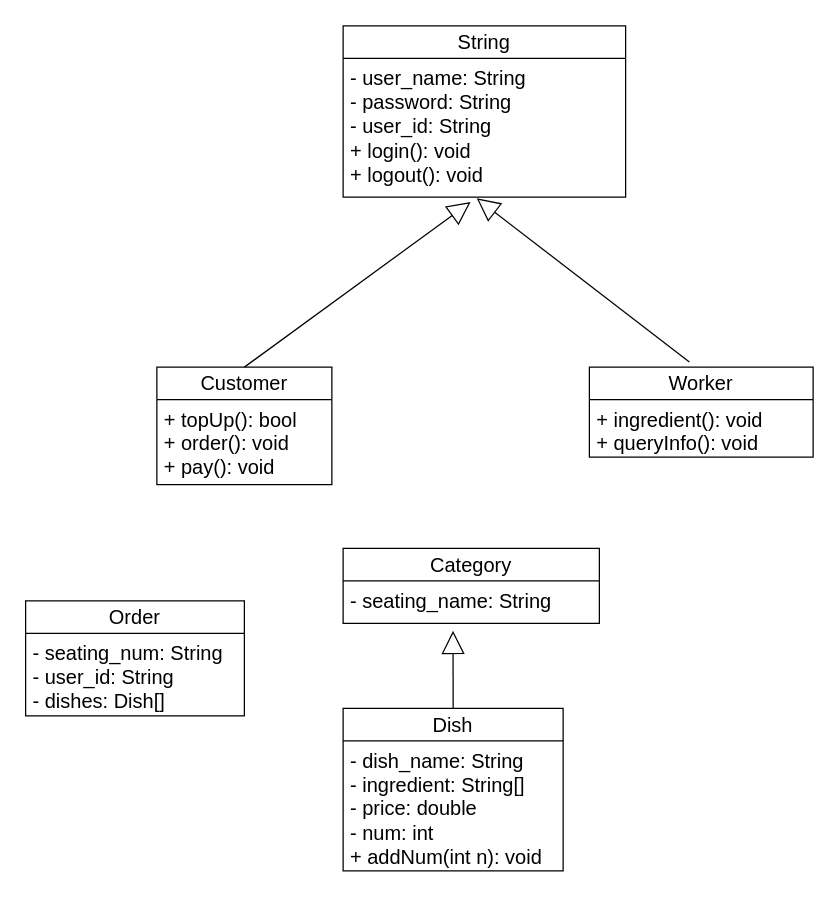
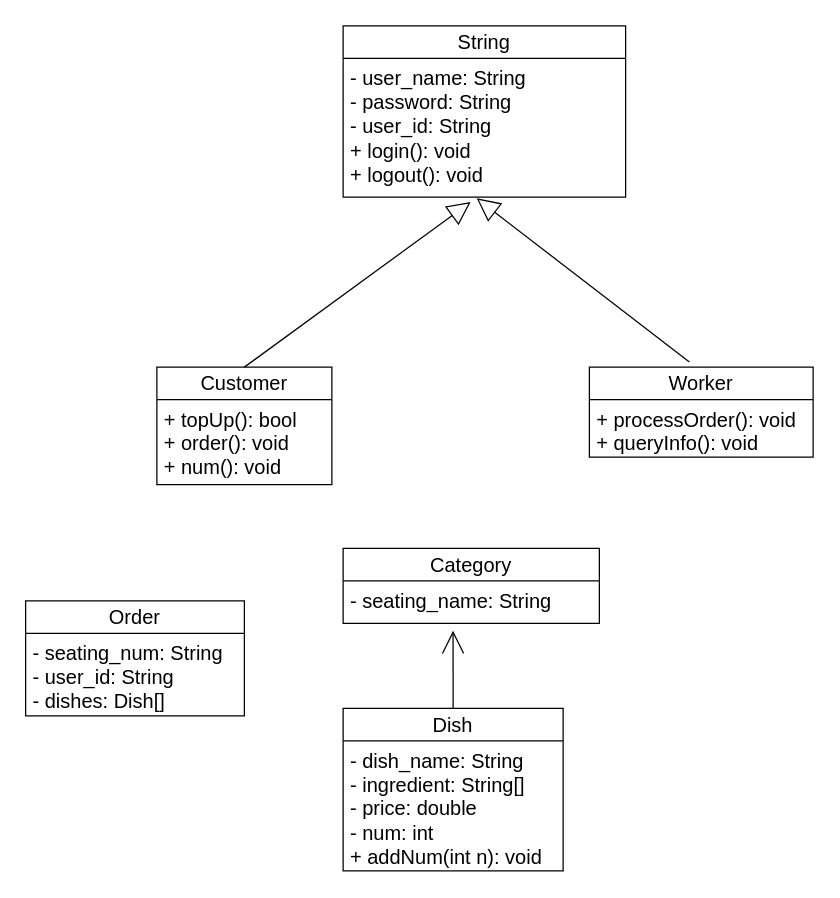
node "+ ingredient(): void + queryInfo(): void": label "+ ingredient(): void + queryInfo(): void" -> "+ processOrder(): void + queryInfo(): void"
node "+ topUp(): bool + order(): void + pay(): void": label "+ topUp(): bool + order(): void + pay(): void" -> "+ topUp(): bool + order(): void + num(): void"
edge "Dish" -> "- seating_name: String": arrowhead block -> open
